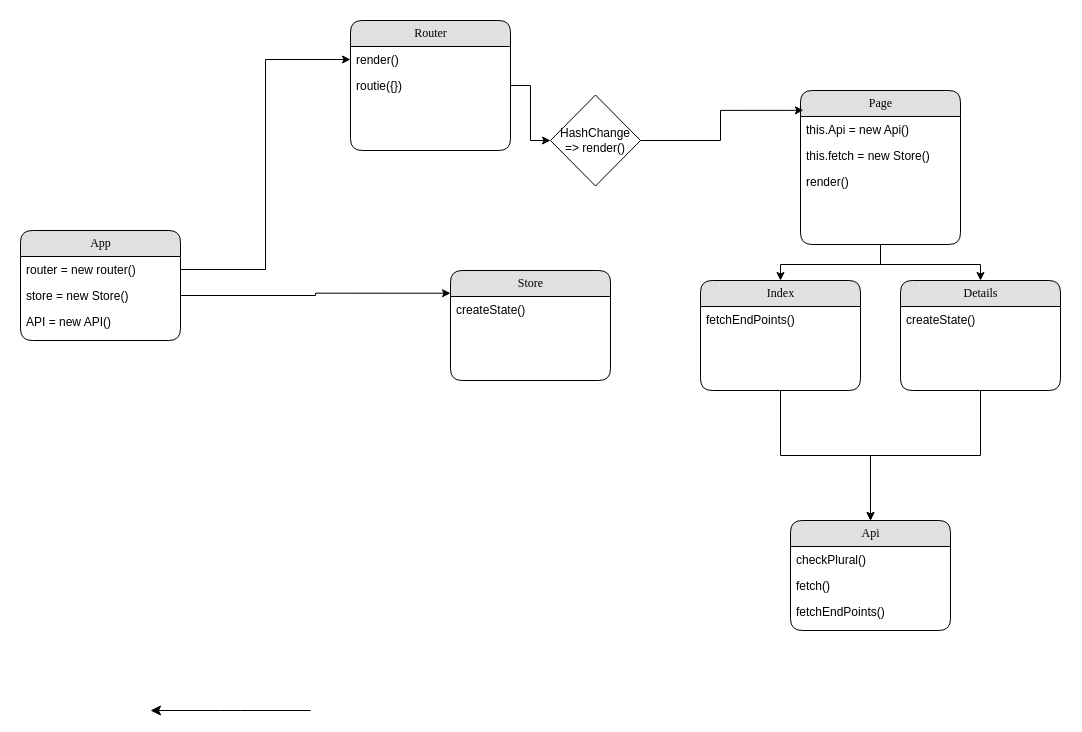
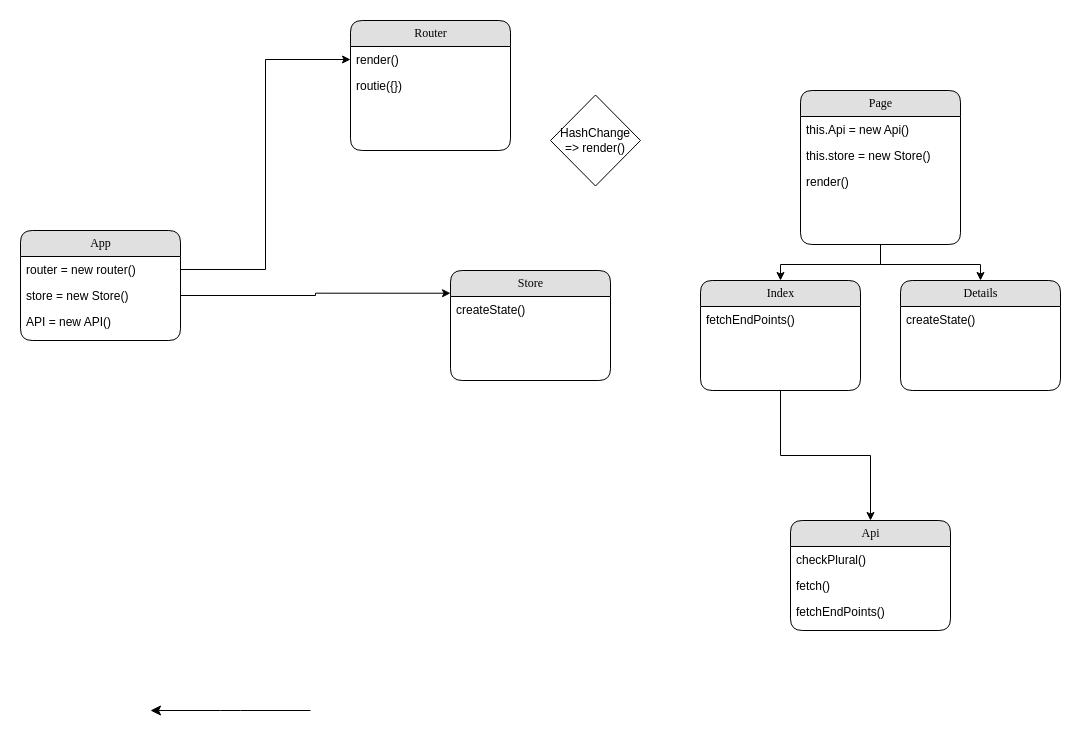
edge "Router" -> "HashChange => render()": removed
edge "HashChange => render()" -> "this.Api = new Api()": removed
node "this.fetch = new Store()": label "this.fetch = new Store()" -> "this.store = new Store()"
edge "Details" -> "Api": removed
